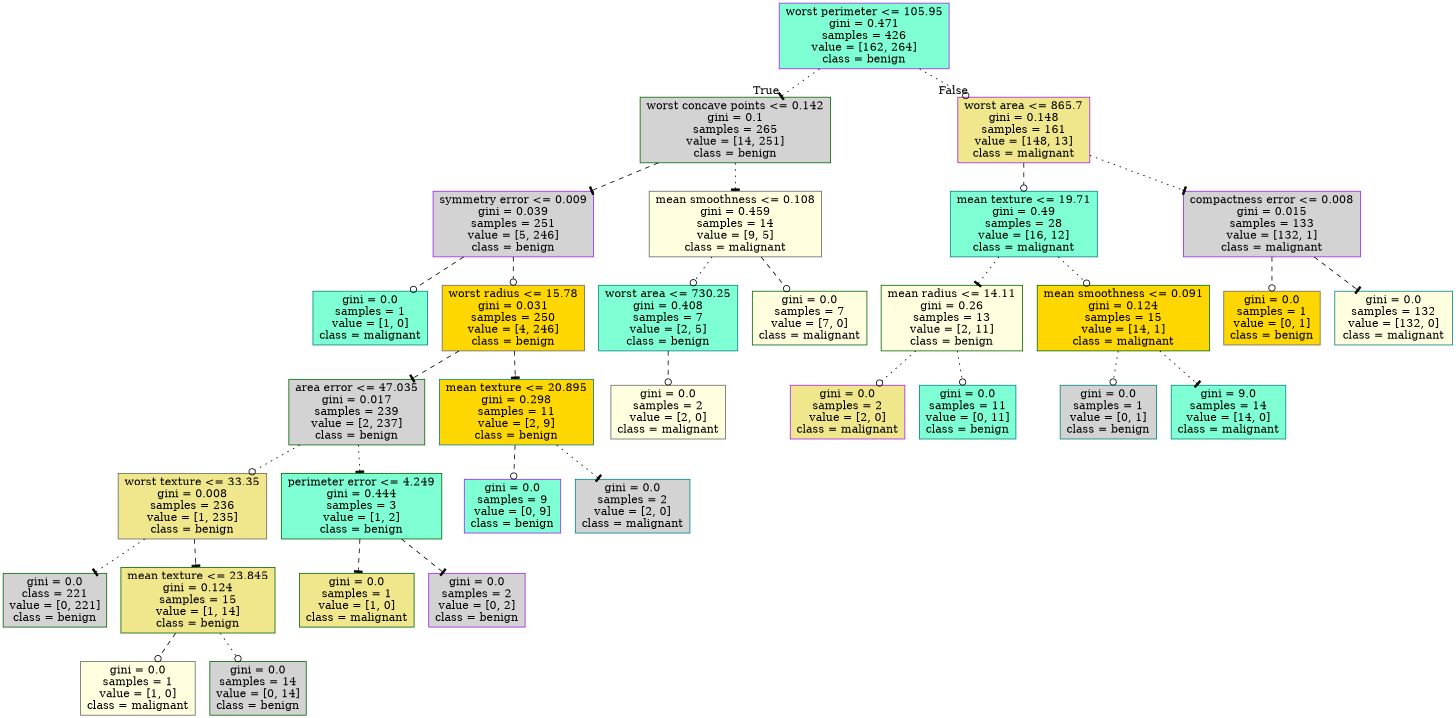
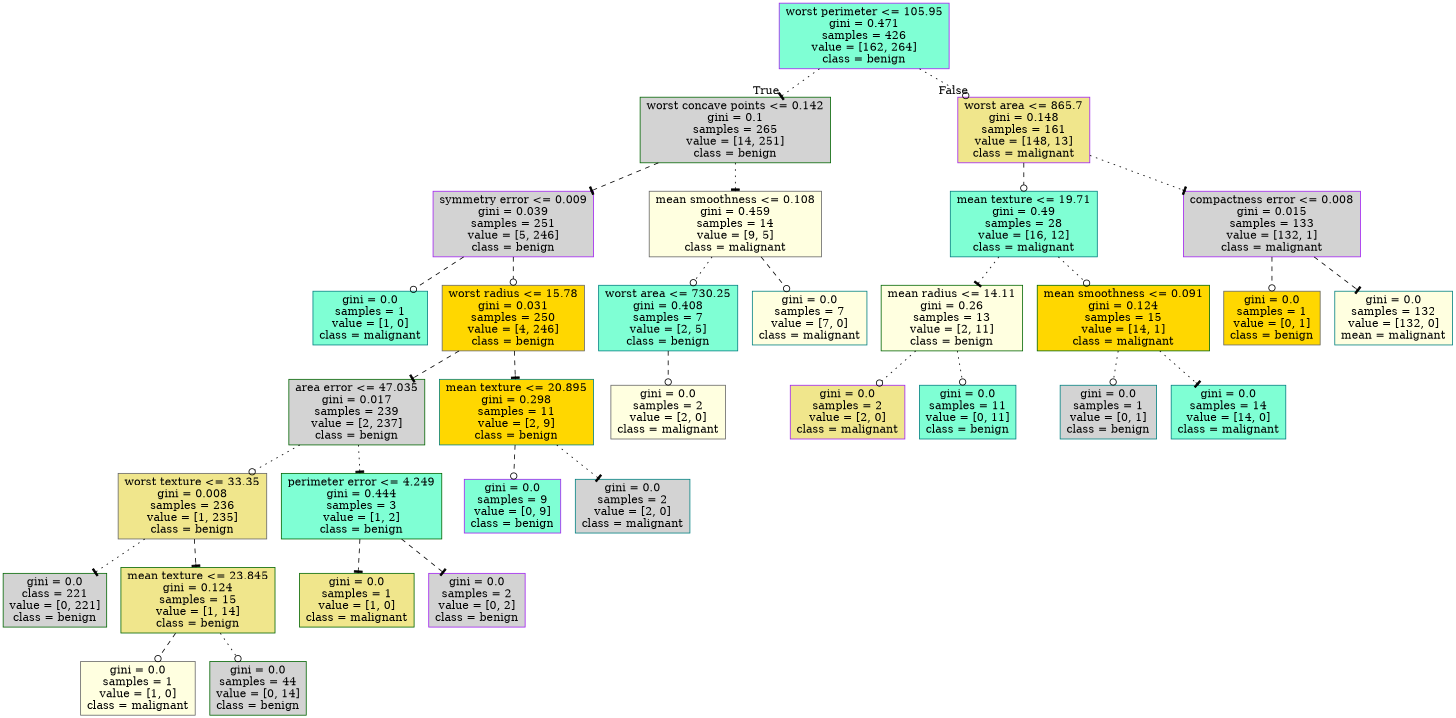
node "gini = 0.0 samples = 7 value = [7, 0] class = malignant": color darkgreen -> teal
node "gini = 0.0 samples = 132 value = [132, 0] class = malignant": label "gini = 0.0 samples = 132 value = [132, 0] class = malignant" -> "gini = 0.0 samples = 132 value = [132, 0] mean = malignant"
node "gini = 9.0 samples = 14 value = [14, 0] class = malignant": label "gini = 9.0 samples = 14 value = [14, 0] class = malignant" -> "gini = 0.0 samples = 14 value = [14, 0] class = malignant"
node "gini = 0.0 samples = 14 value = [0, 14] class = benign": label "gini = 0.0 samples = 14 value = [0, 14] class = benign" -> "gini = 0.0 samples = 44 value = [0, 14] class = benign"
